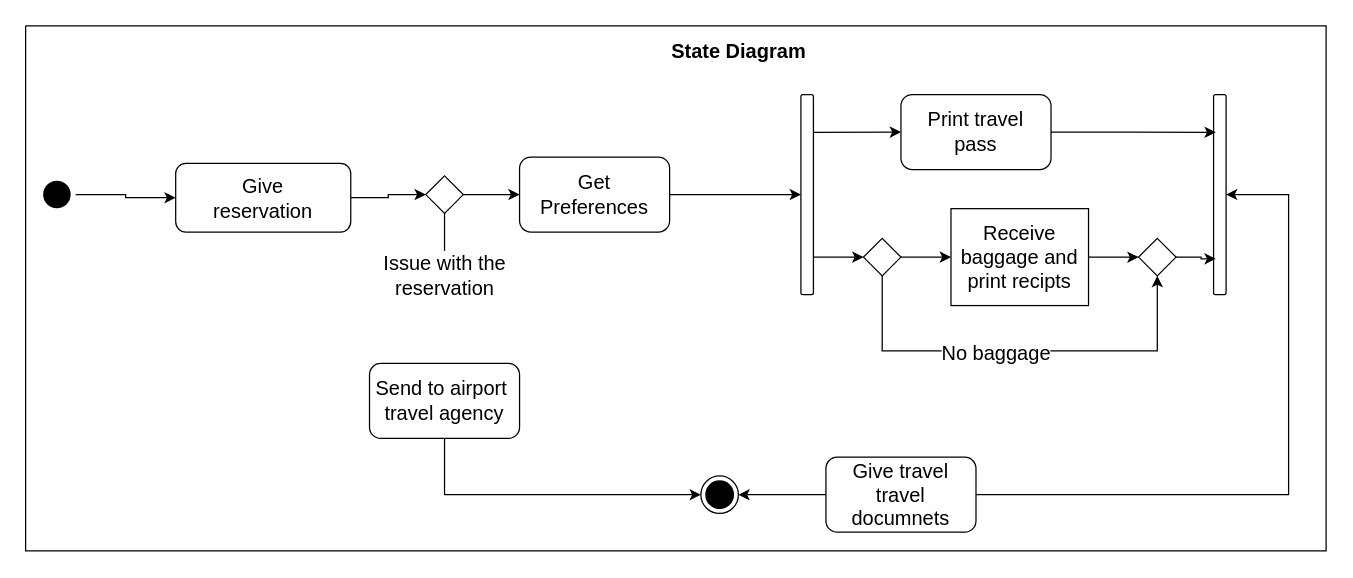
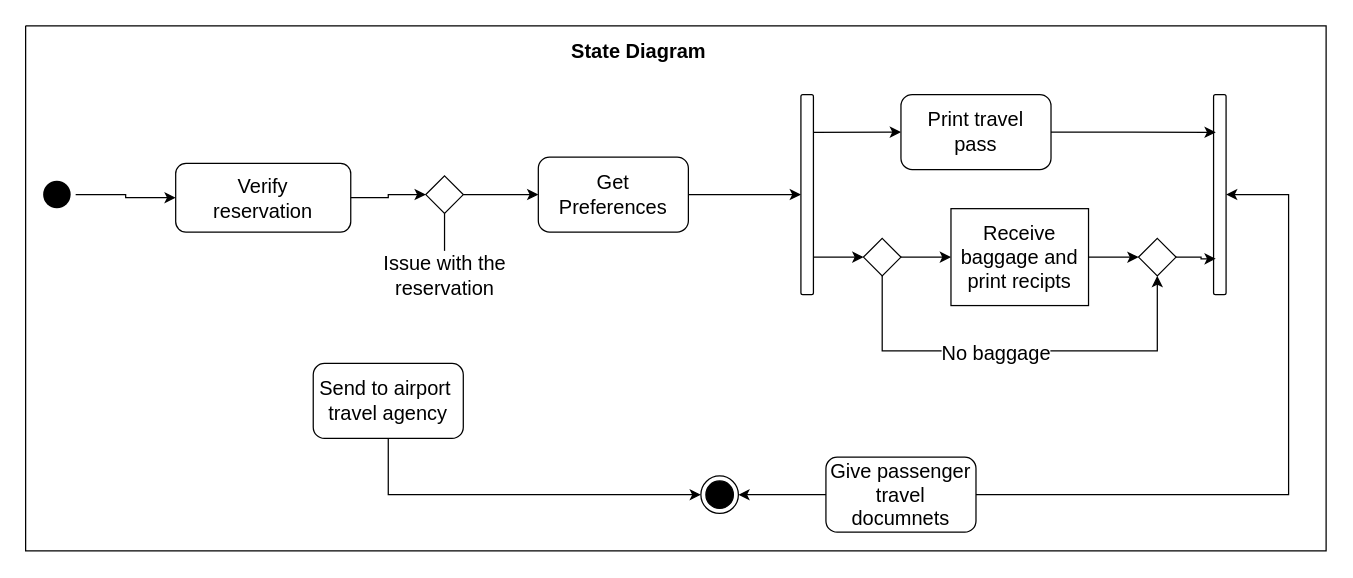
node "State Diagram": moved (738, 51) -> (638, 51)
node "GetPreferences": moved (594, 194) -> (613, 194)
node "Givereservation": label "Givereservation" -> "Verifyreservation"
node "Send to airport travel agency": moved (444, 401) -> (388, 401)
node "Give traveltravel documnets": label "Give traveltravel documnets" -> "Give passengertravel documnets"
